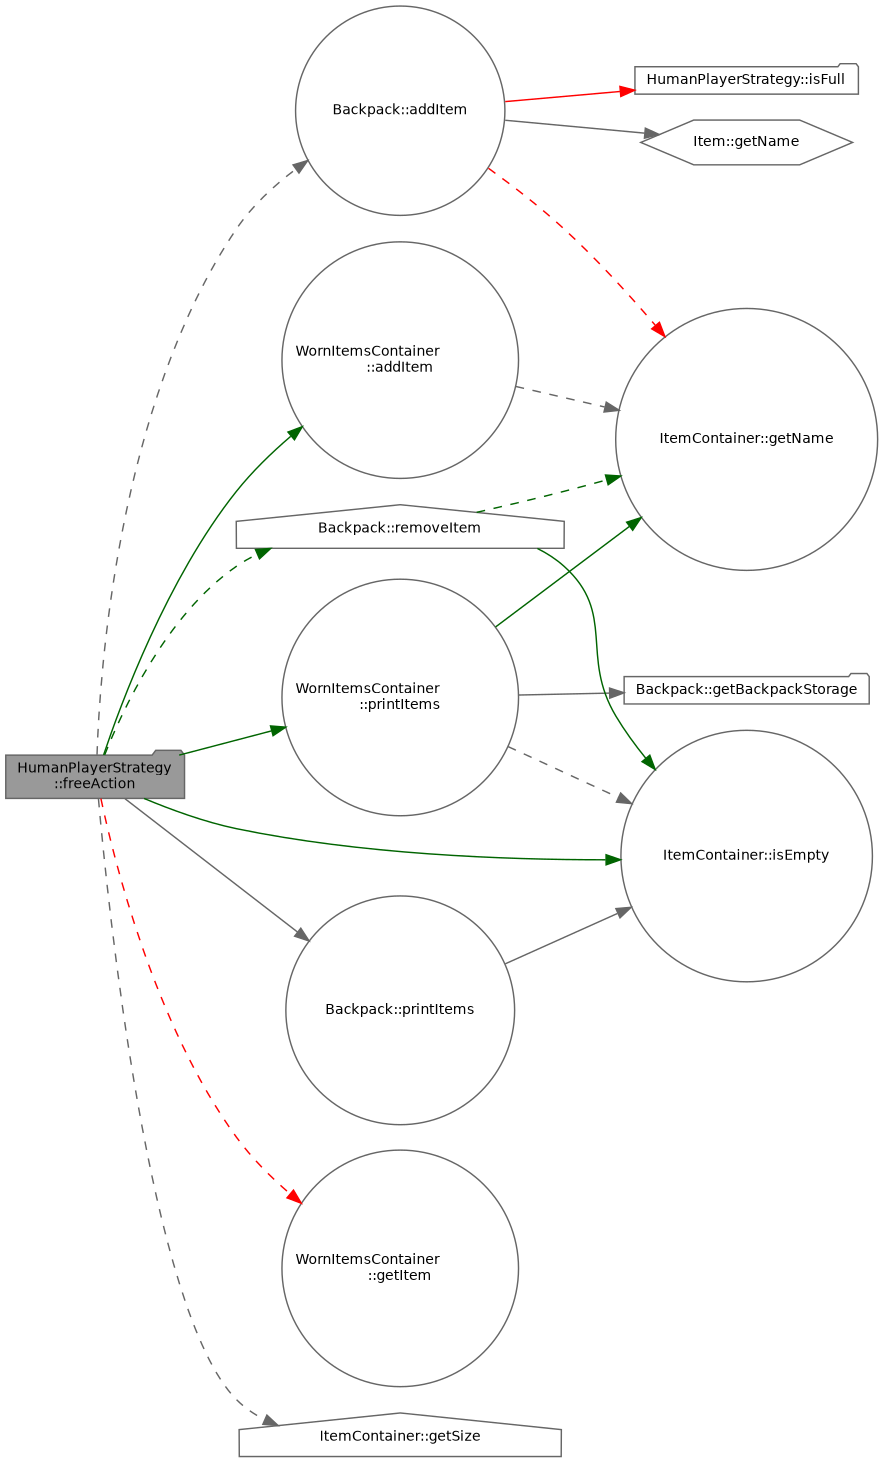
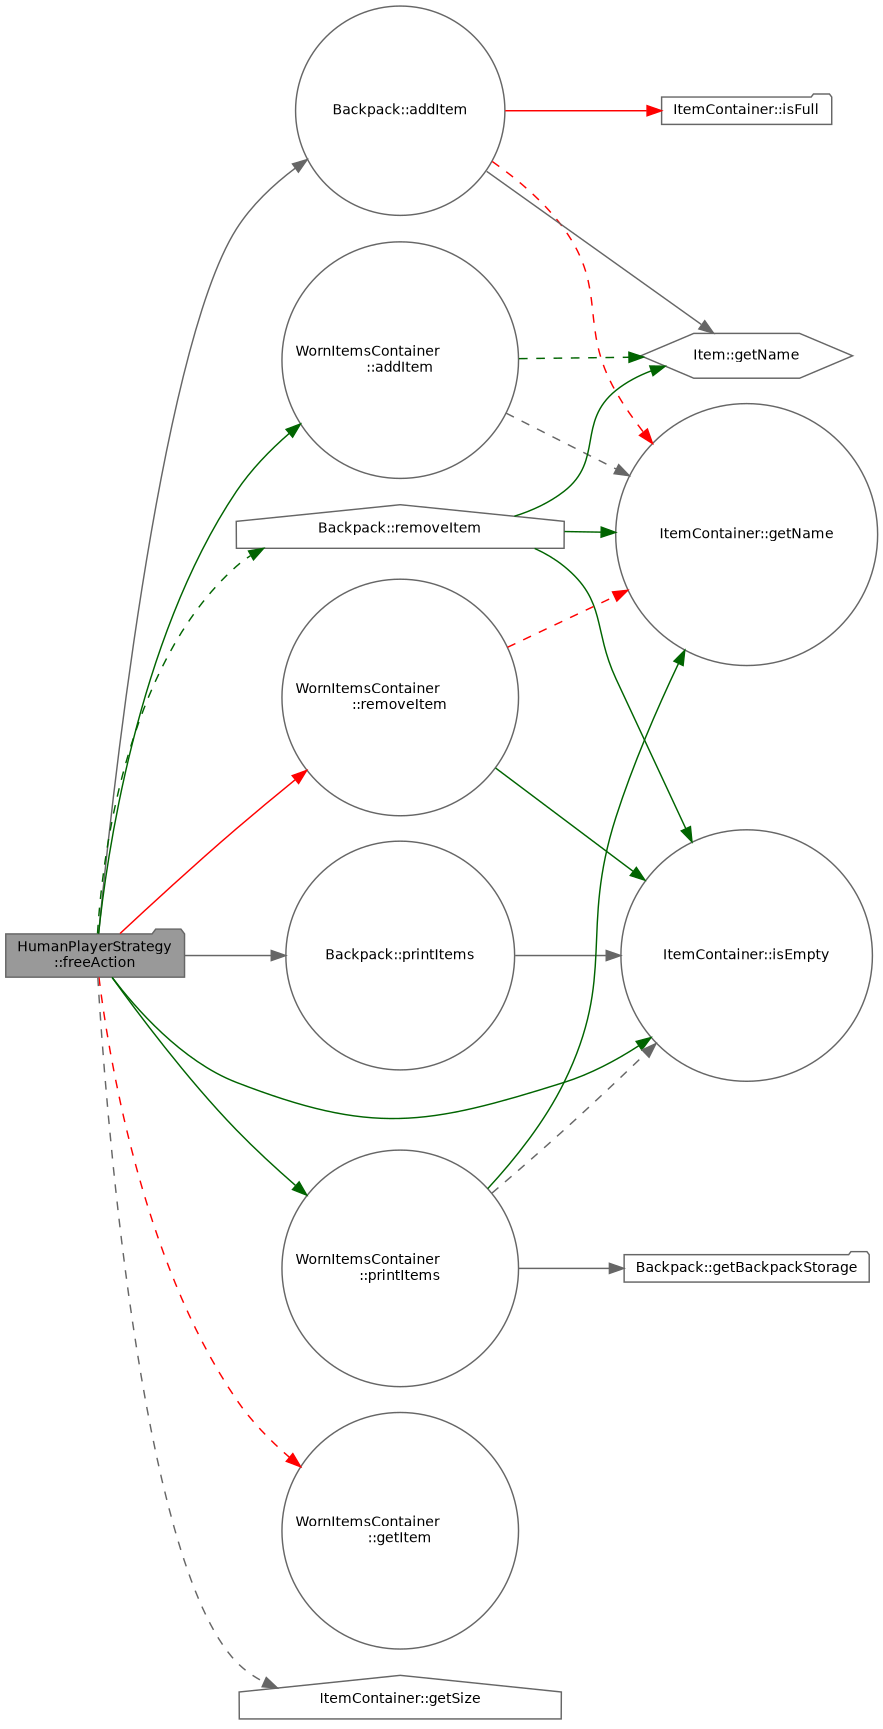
node "HumanPlayerStrategy::isFull": label "HumanPlayerStrategy::isFull" -> "ItemContainer::isFull"
edge "WornItemsContainer ::addItem" -> "Item::getName": added
edge "HumanPlayerStrategy ::freeAction" -> "Backpack::addItem": style dashed -> solid
edge "Backpack::removeItem" -> "Item::getName": added
edge "Backpack::removeItem" -> "ItemContainer::getName": style dashed -> solid
node "WornItemsContainer ::removeItem": added
